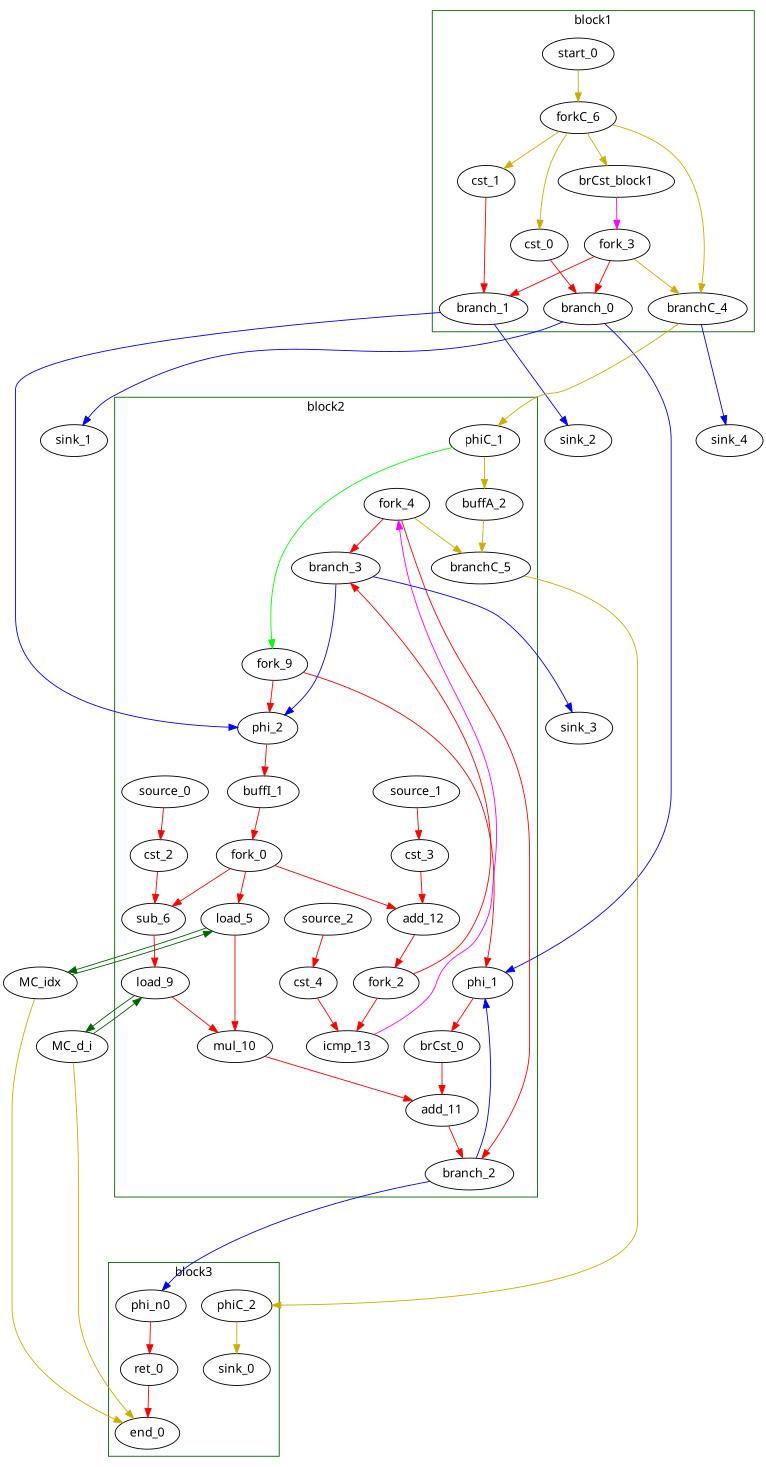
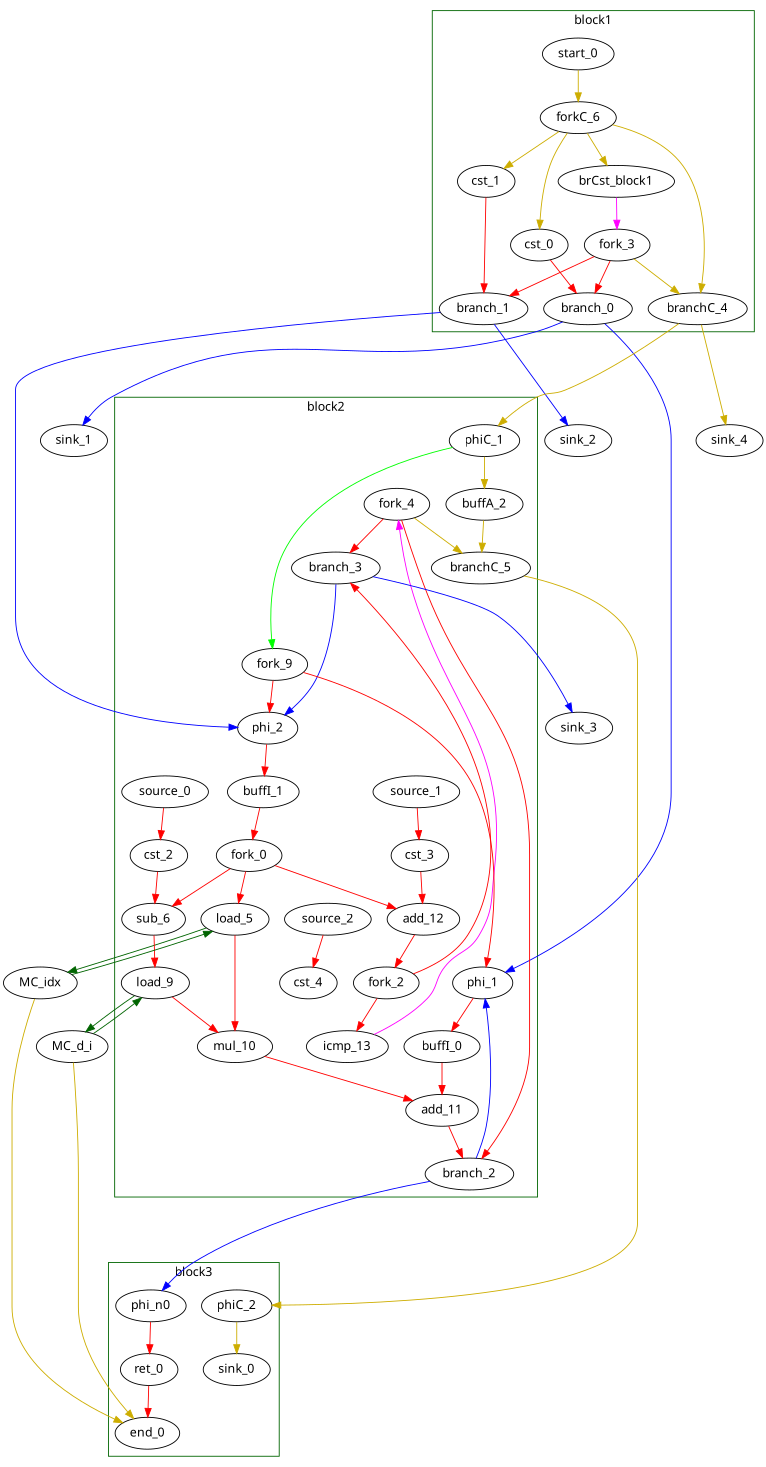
edge "branchC_4" -> "sink_4": color blue -> gold3
edge "cst_4" -> "icmp_13": removed
node "brCst_0": label "brCst_0" -> "buffI_0"
